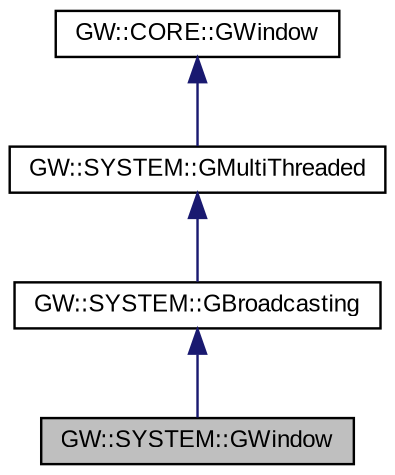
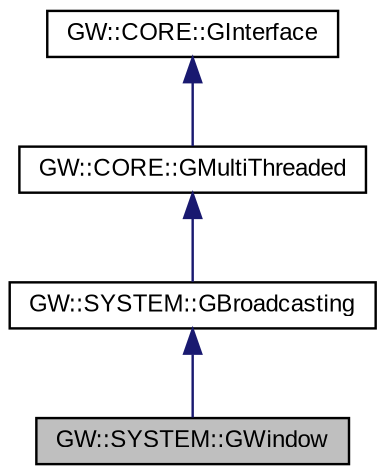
node "GW::CORE::GWindow": label "GW::CORE::GWindow" -> "GW::CORE::GInterface"
node "GW::SYSTEM::GMultiThreaded": label "GW::SYSTEM::GMultiThreaded" -> "GW::CORE::GMultiThreaded"
